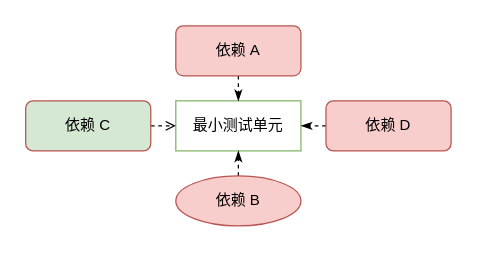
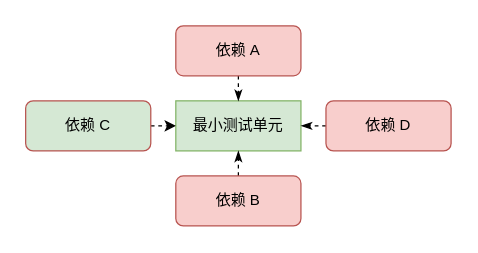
edge "依赖 C" -> "最小测试单元": arrowhead open -> classic
node "最小测试单元": fillcolor #ffffff -> #d5e8d4
node "依赖 B": shape ellipse -> rounded rectangle
